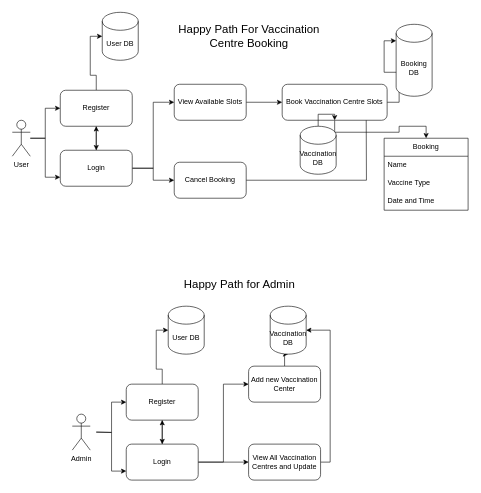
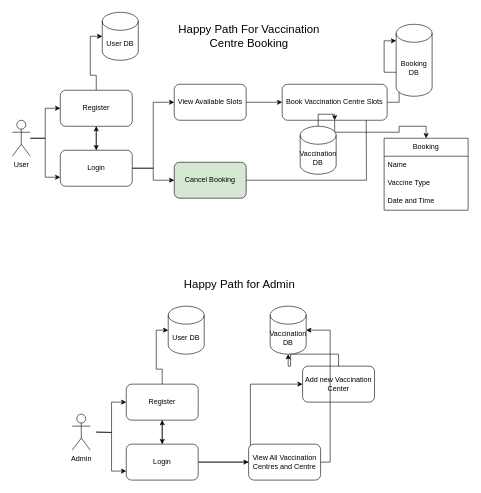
node "Cancel Booking": fillcolor #ffffff -> #d5e8d4
node "Add new Vaccination Center": moved (285, 384) -> (339, 384)
node "View All Vaccination Centres and Update": label "View All Vaccination Centres and Update" -> "View All Vaccination Centres and Centre"
